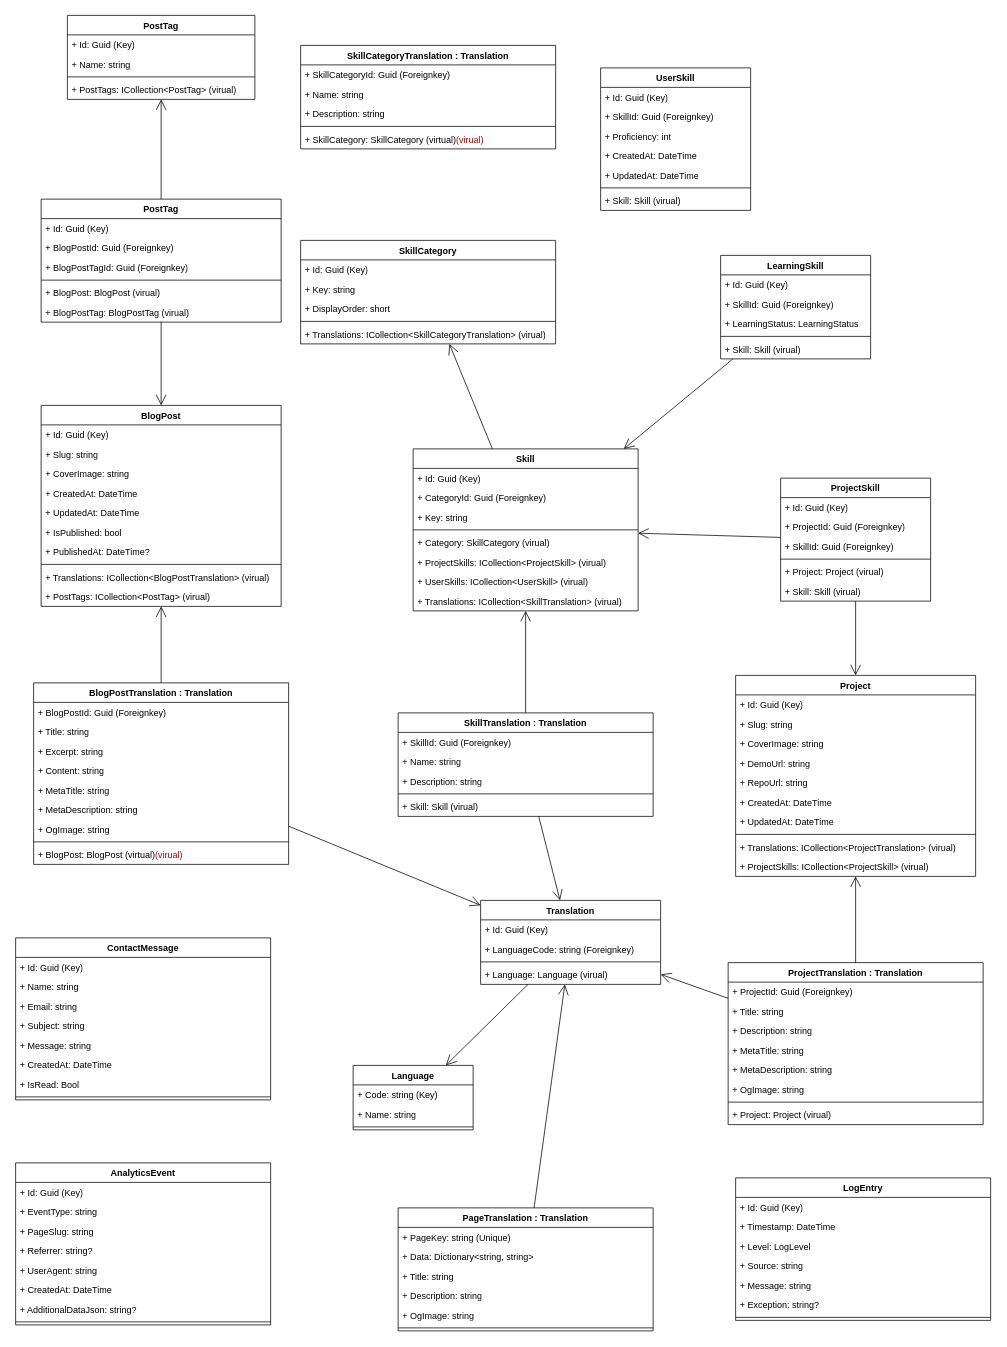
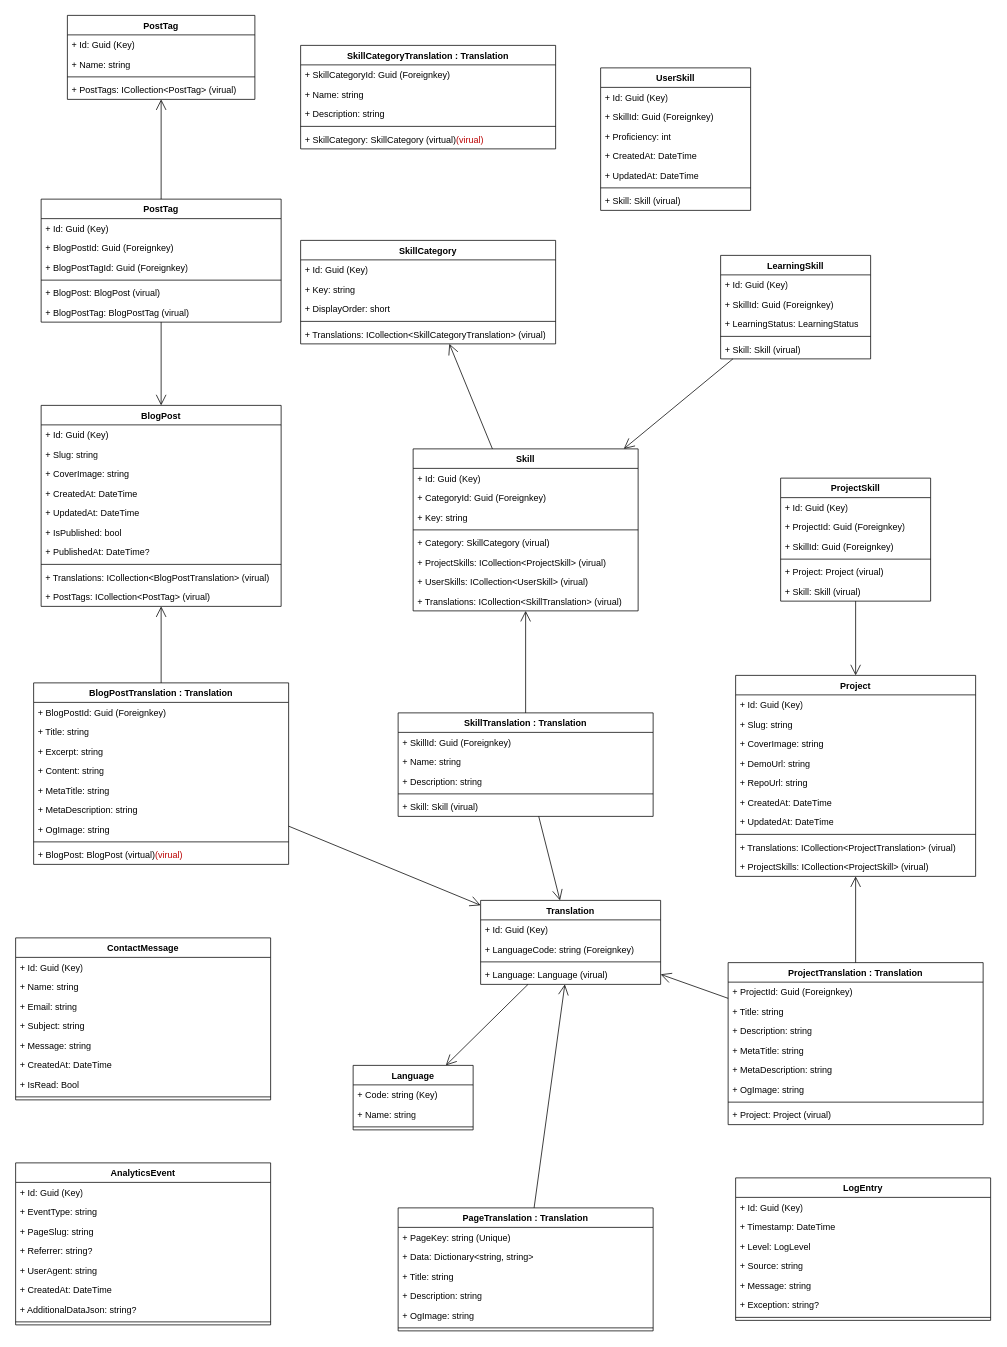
edge "ProjectSkill" -> "Skill": removed
